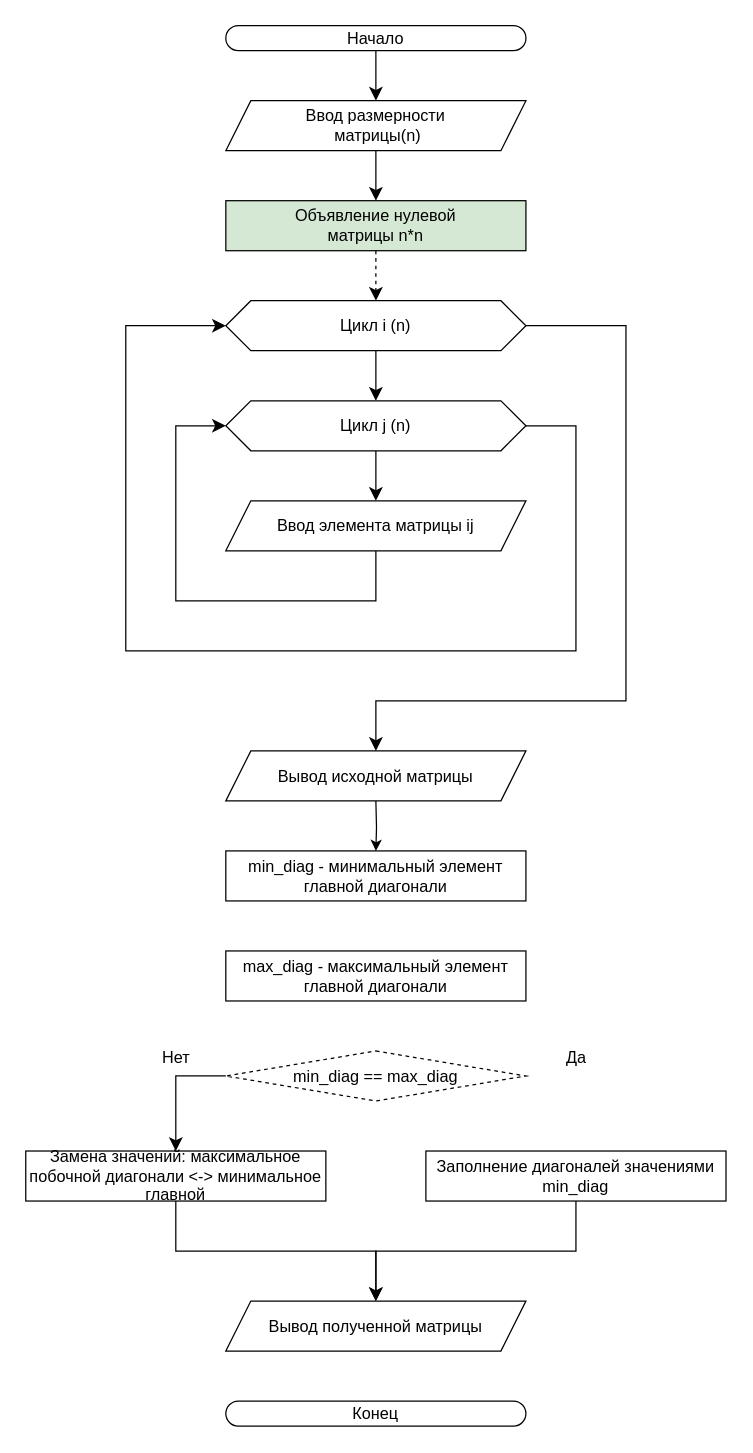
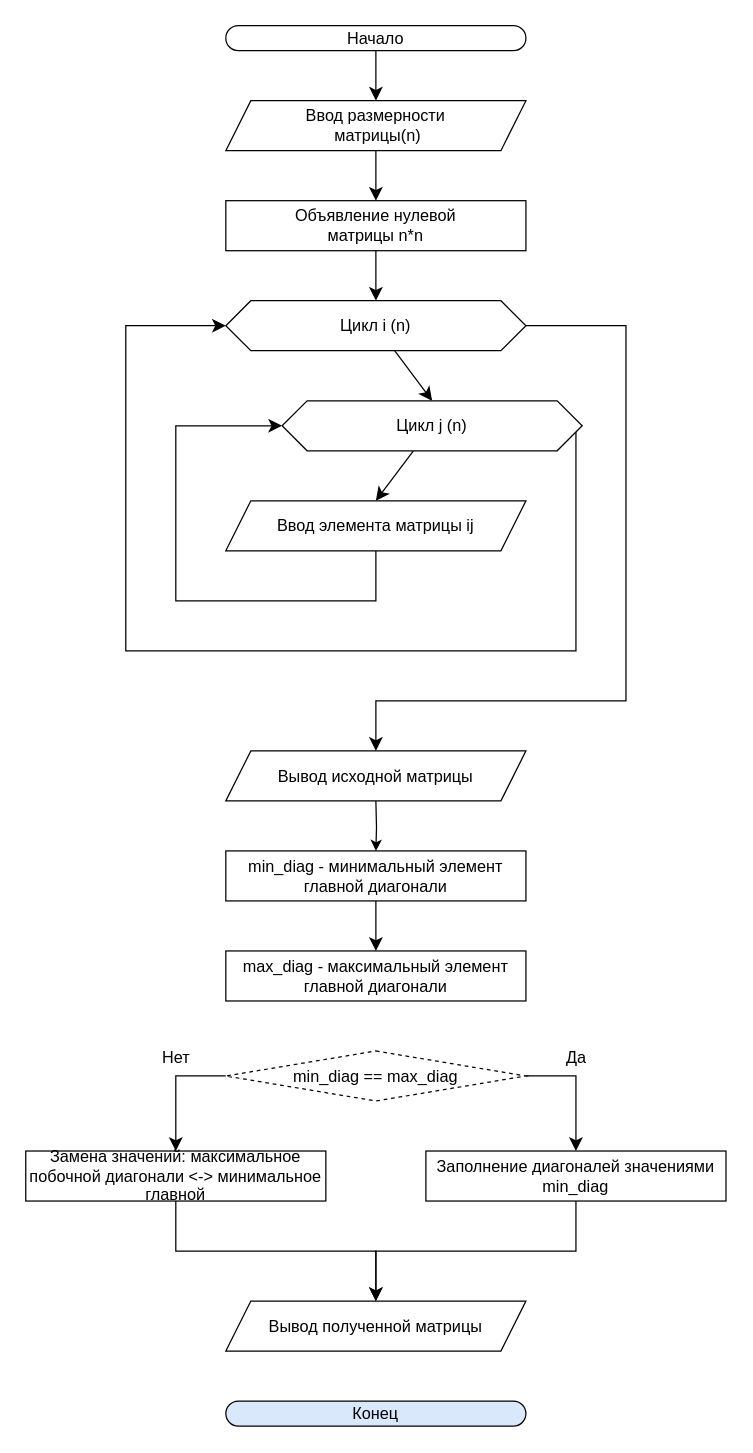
node "Объявление нулевой матрицы n*n": fillcolor #d5e8d4 -> #ffffff
edge "Объявление нулевой матрицы n*n" -> "Цикл i (n)": style dashed -> solid
node "Цикл j (n)": moved (376, 426) -> (432, 426)
edge "min_diag - минимальный элемент главной диагонали" -> "max_diag - максимальный элемент главной диагонали": added
edge "min_diag == max_diag" -> "Заполнение диагоналей значениями min_diag": added
node "Конец": fillcolor #ffffff -> #dae8fc
